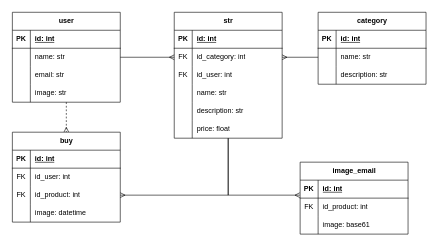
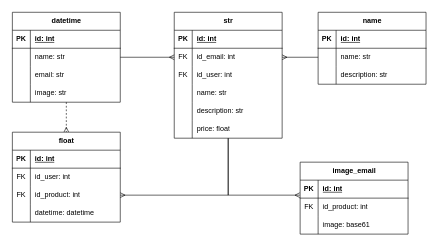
node "user": label "user" -> "datetime"
node "category": label "category" -> "name"
node "id_category: int": label "id_category: int" -> "id_email: int"
node "buy": label "buy" -> "float"
node "image: datetime": label "image: datetime" -> "datetime: datetime"
